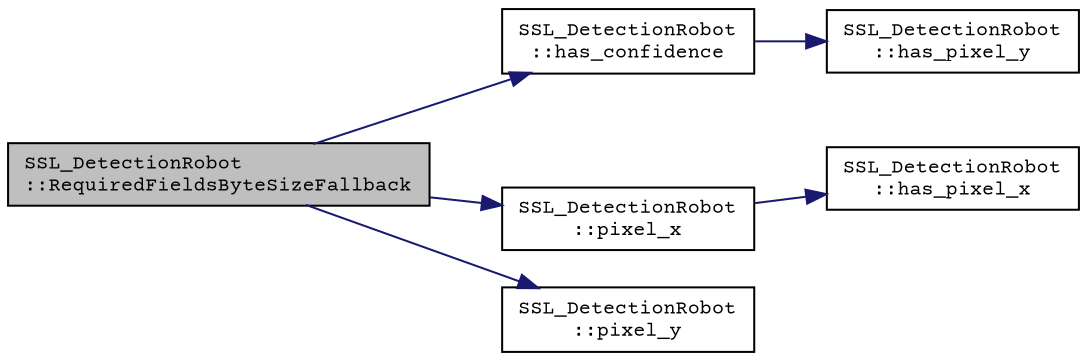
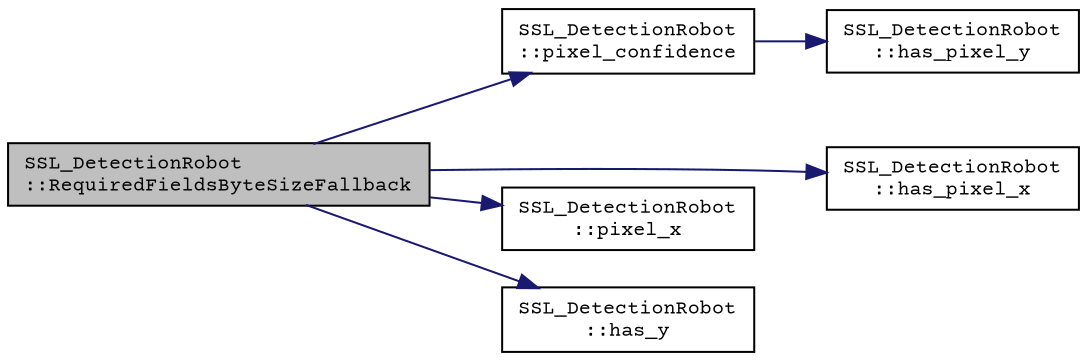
node "SSL_DetectionRobot ::has_confidence": label "SSL_DetectionRobot ::has_confidence" -> "SSL_DetectionRobot ::pixel_confidence"
edge "SSL_DetectionRobot ::pixel_x" -> "SSL_DetectionRobot ::has_pixel_x": now "SSL_DetectionRobot ::RequiredFieldsByteSizeFallback" -> "SSL_DetectionRobot ::has_pixel_x"
node "SSL_DetectionRobot ::pixel_y": label "SSL_DetectionRobot ::pixel_y" -> "SSL_DetectionRobot ::has_y"
